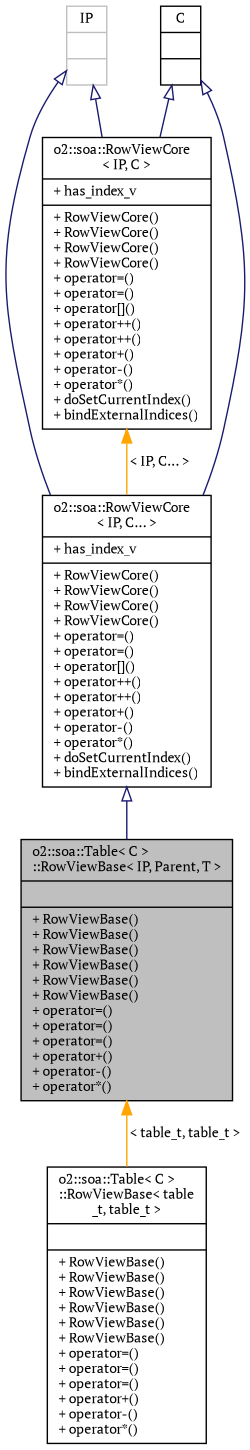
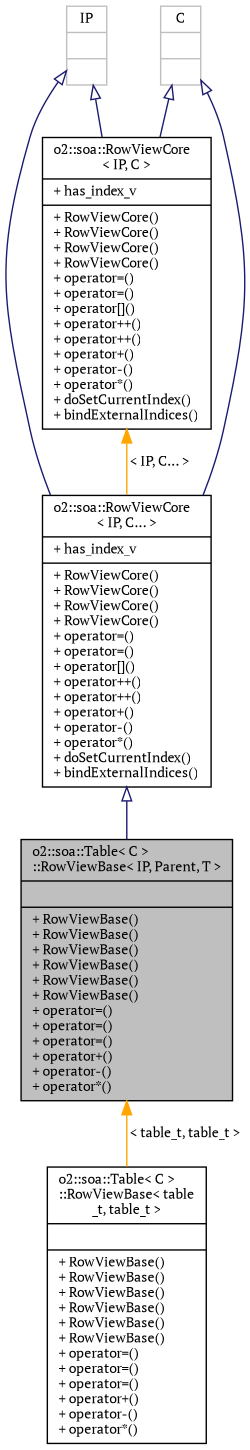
node "C": color black -> grey75
